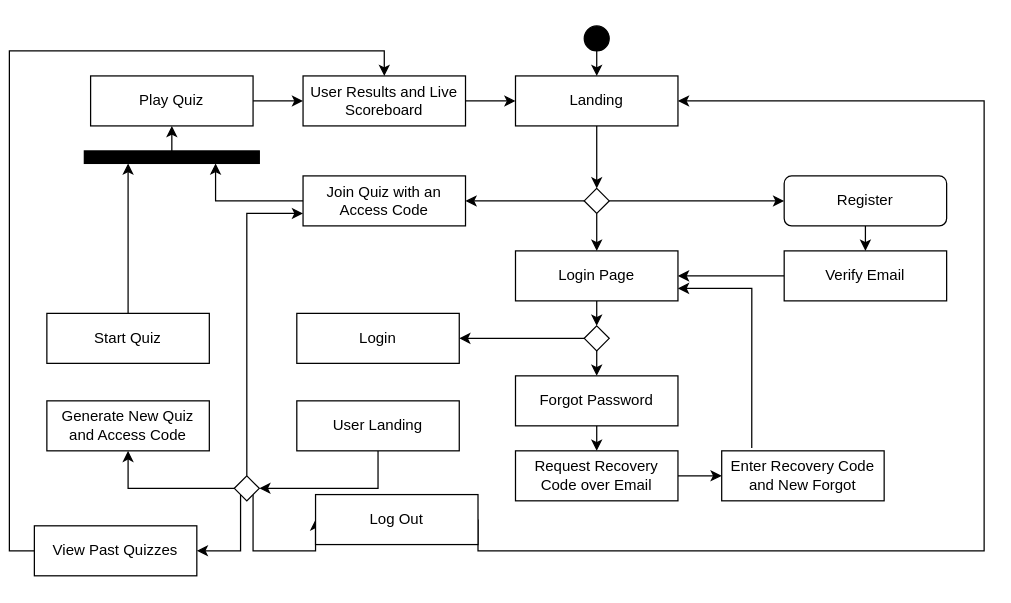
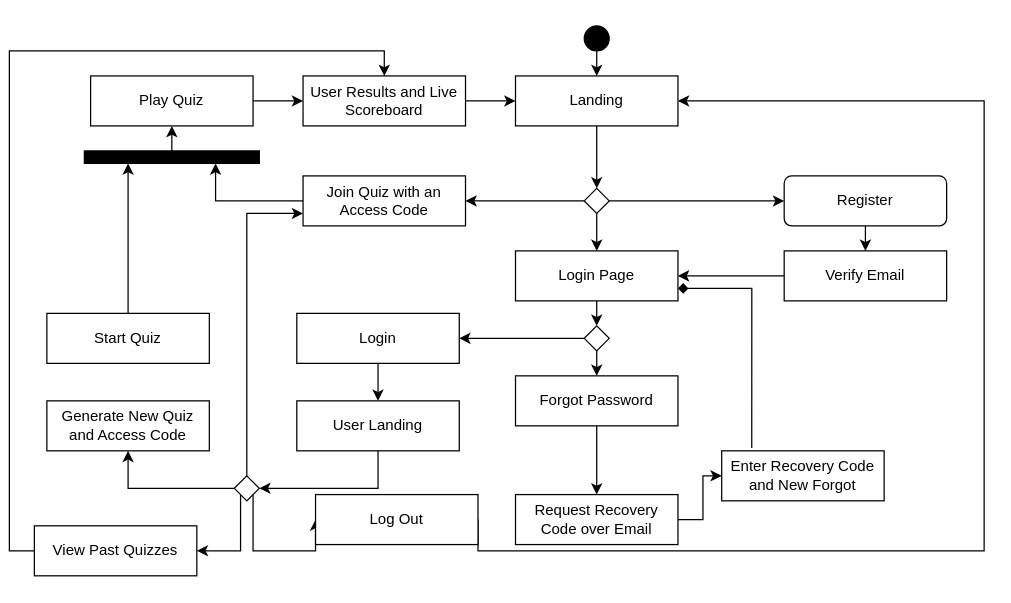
edge "Enter Recovery Code and New Forgot" -> "Login Page": arrowhead classic -> diamond
edge "Login" -> "User Landing": added
node "Request Recovery Code over Email": moved (597, 476) -> (597, 519)
